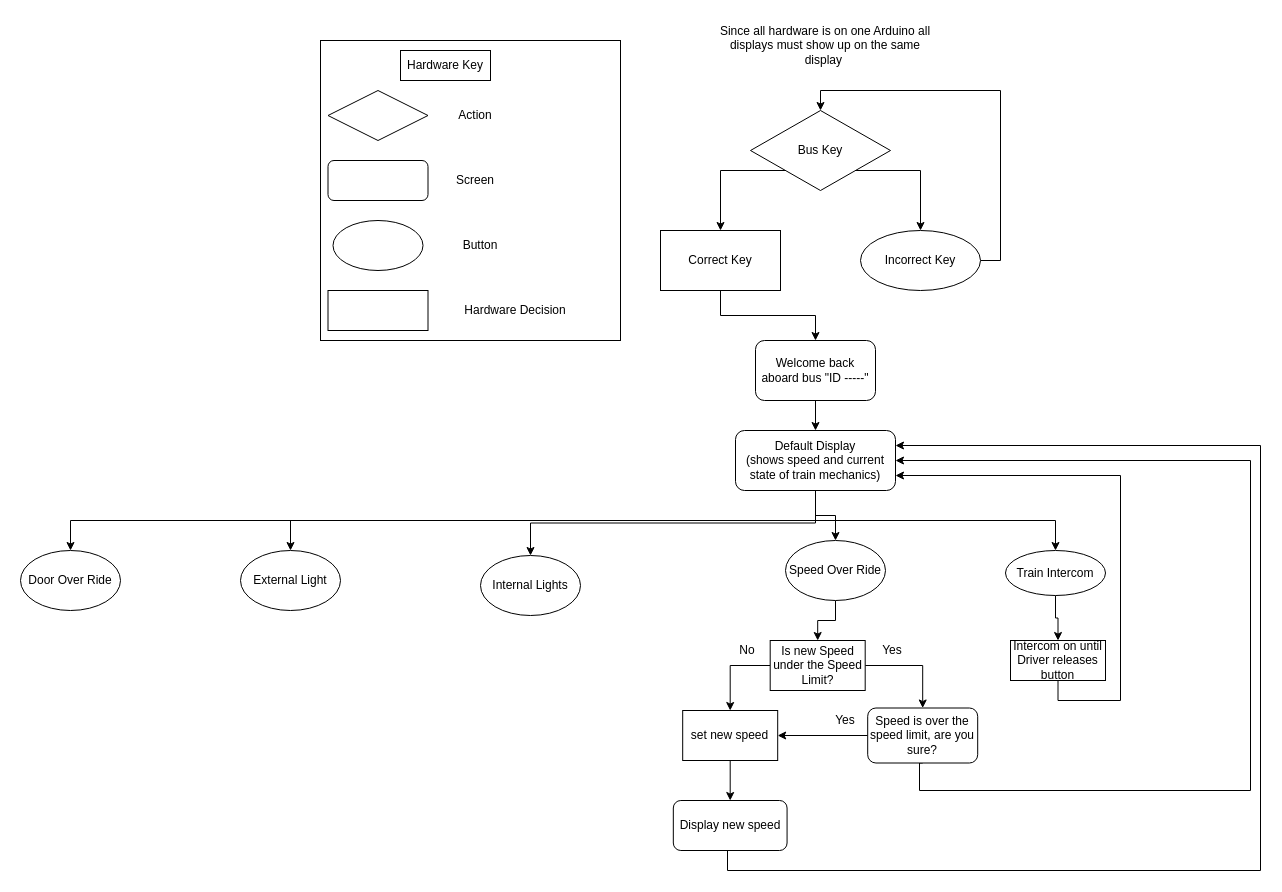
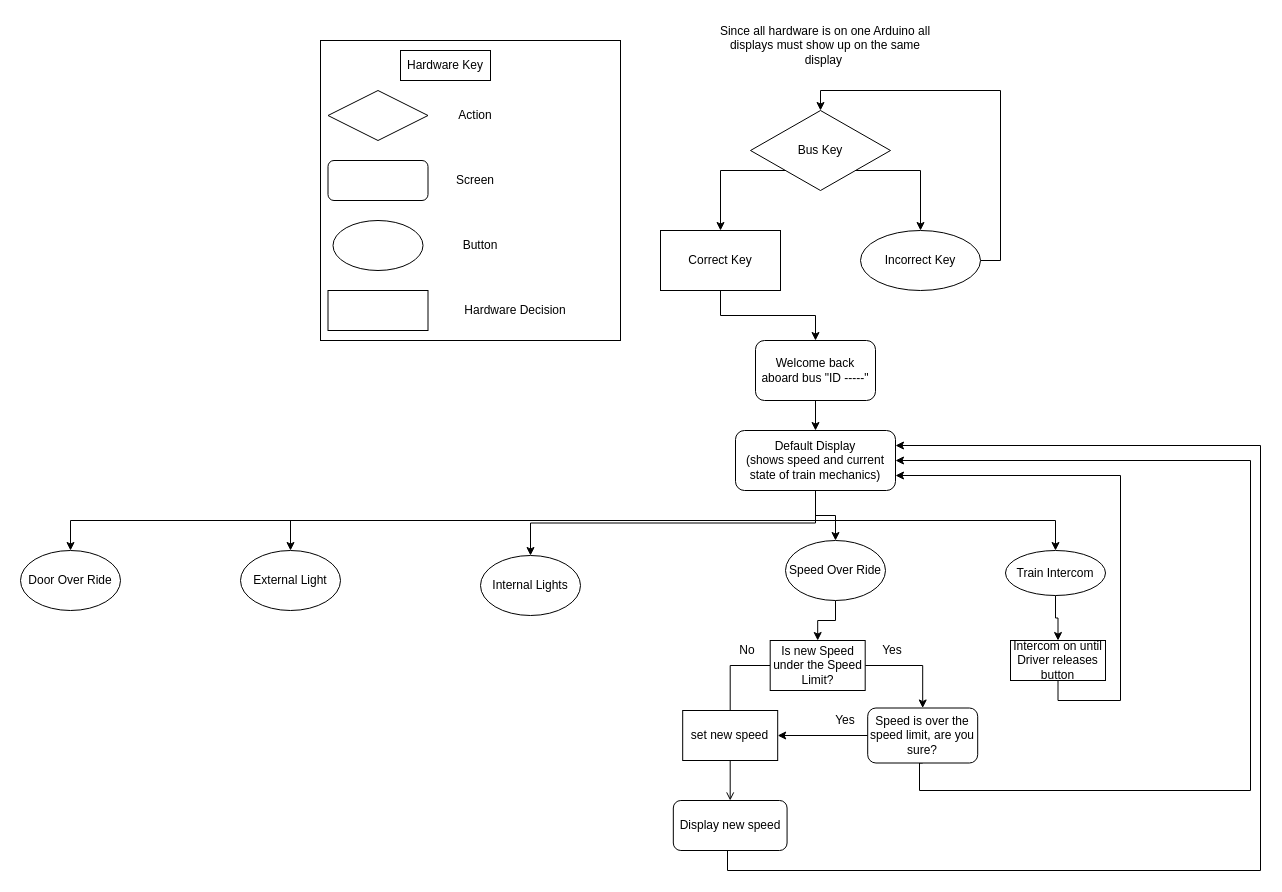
edge "Is new Speed under the Speed Limit?" -> "set new speed": arrowhead classic -> none
edge "set new speed" -> "Display new speed": arrowhead classic -> open
